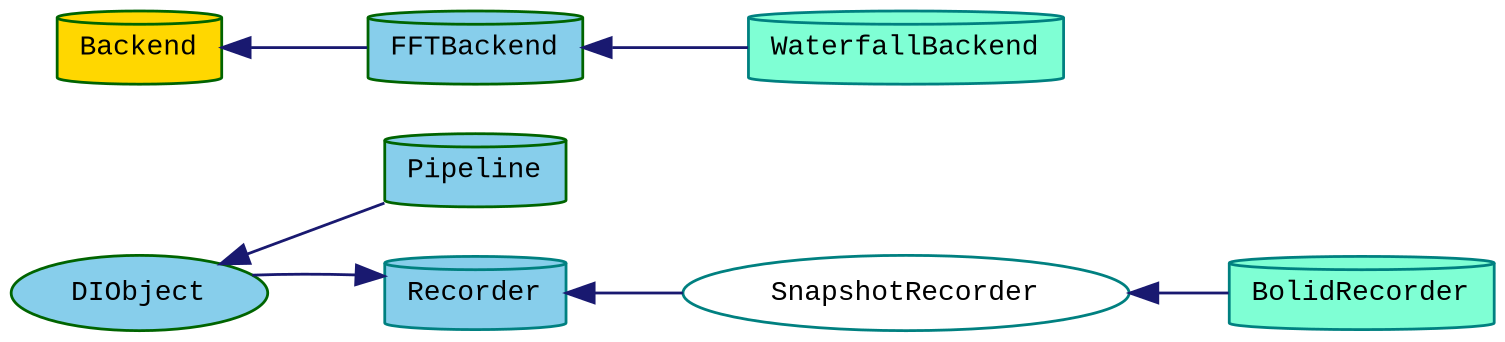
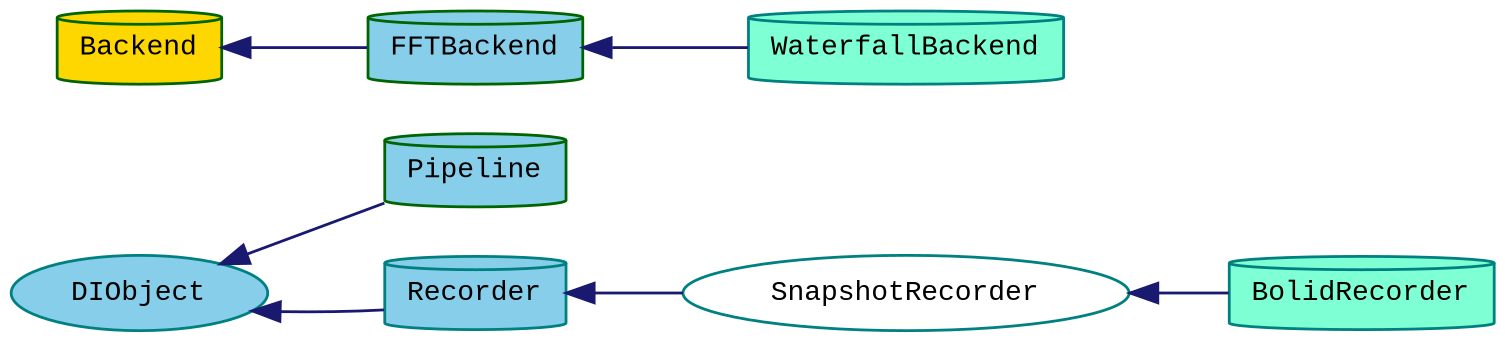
edge "DIObject" -> "Recorder": reversed
node "DIObject": color darkgreen -> teal
